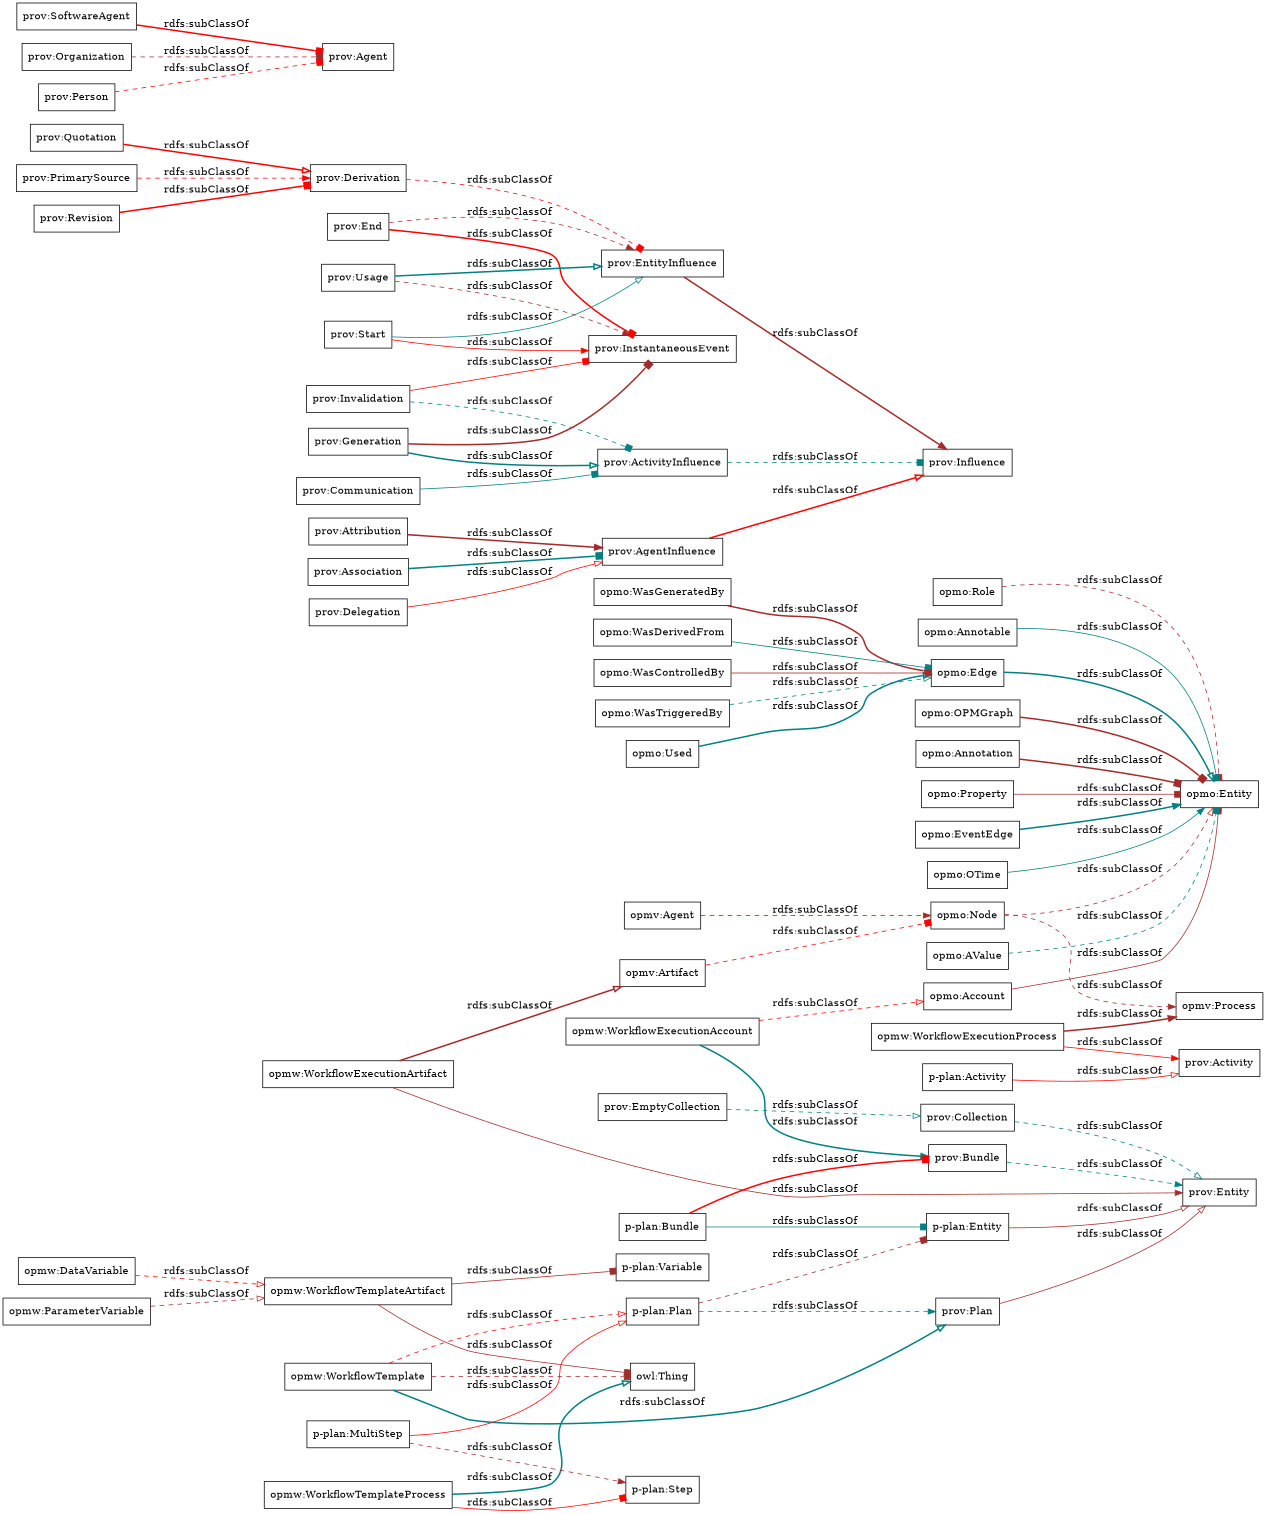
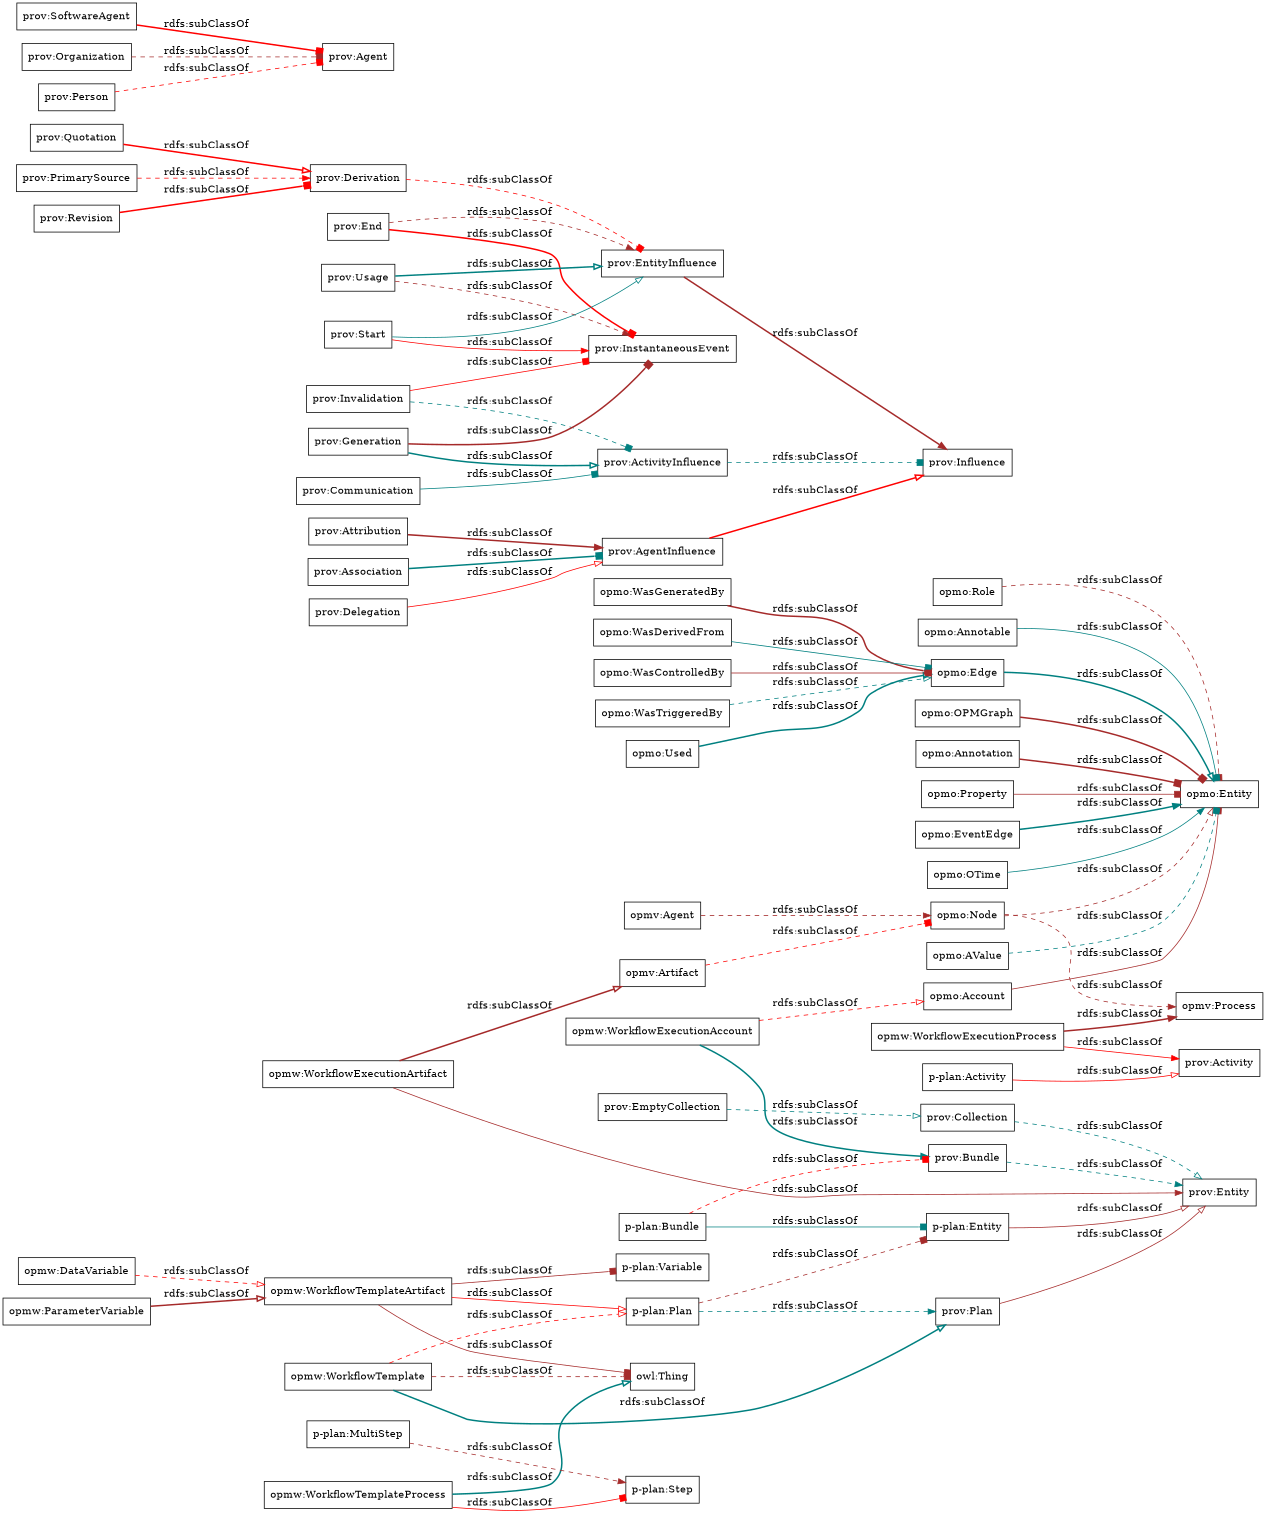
edge "p-plan:Bundle" -> "prov:Bundle": style bold -> dashed
edge "opmw:ParameterVariable" -> "opmw:WorkflowTemplateArtifact": style dashed -> bold
edge "p-plan:MultiStep" -> "p-plan:Plan": now "opmw:WorkflowTemplateArtifact" -> "p-plan:Plan"
